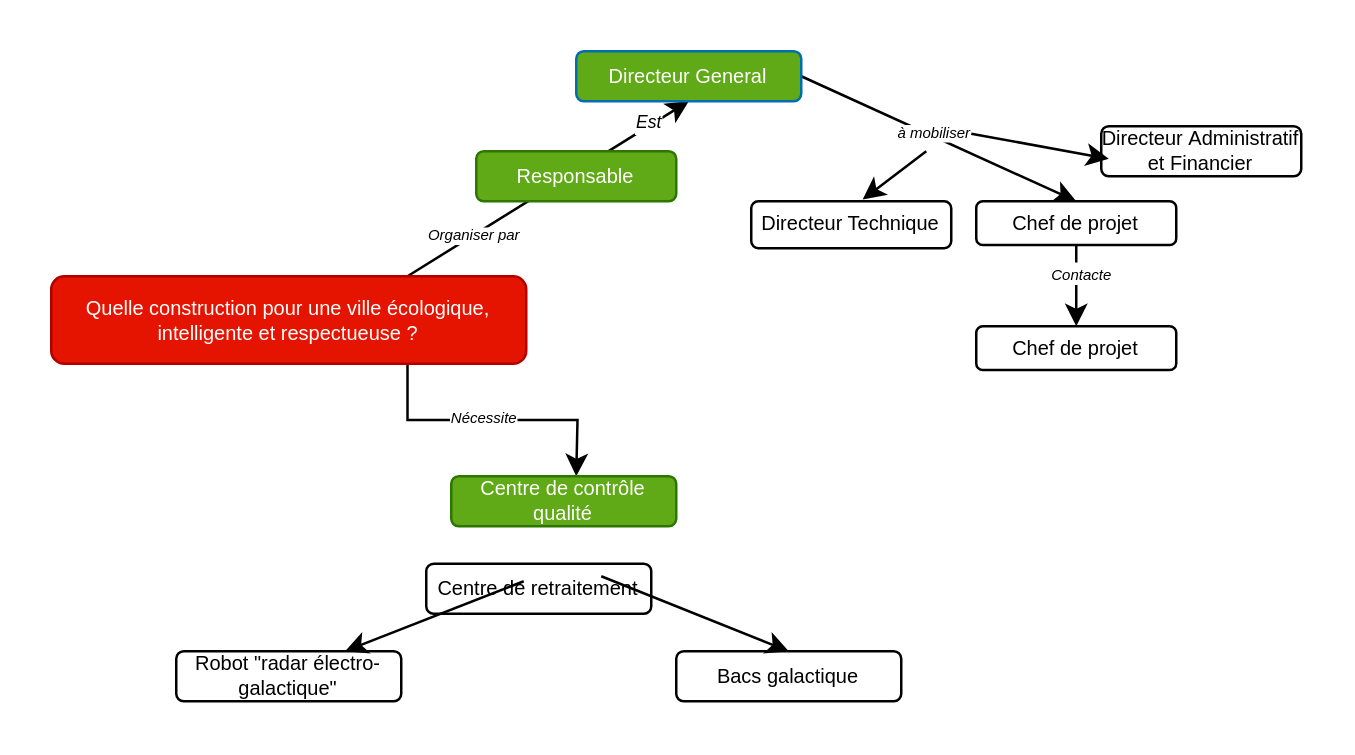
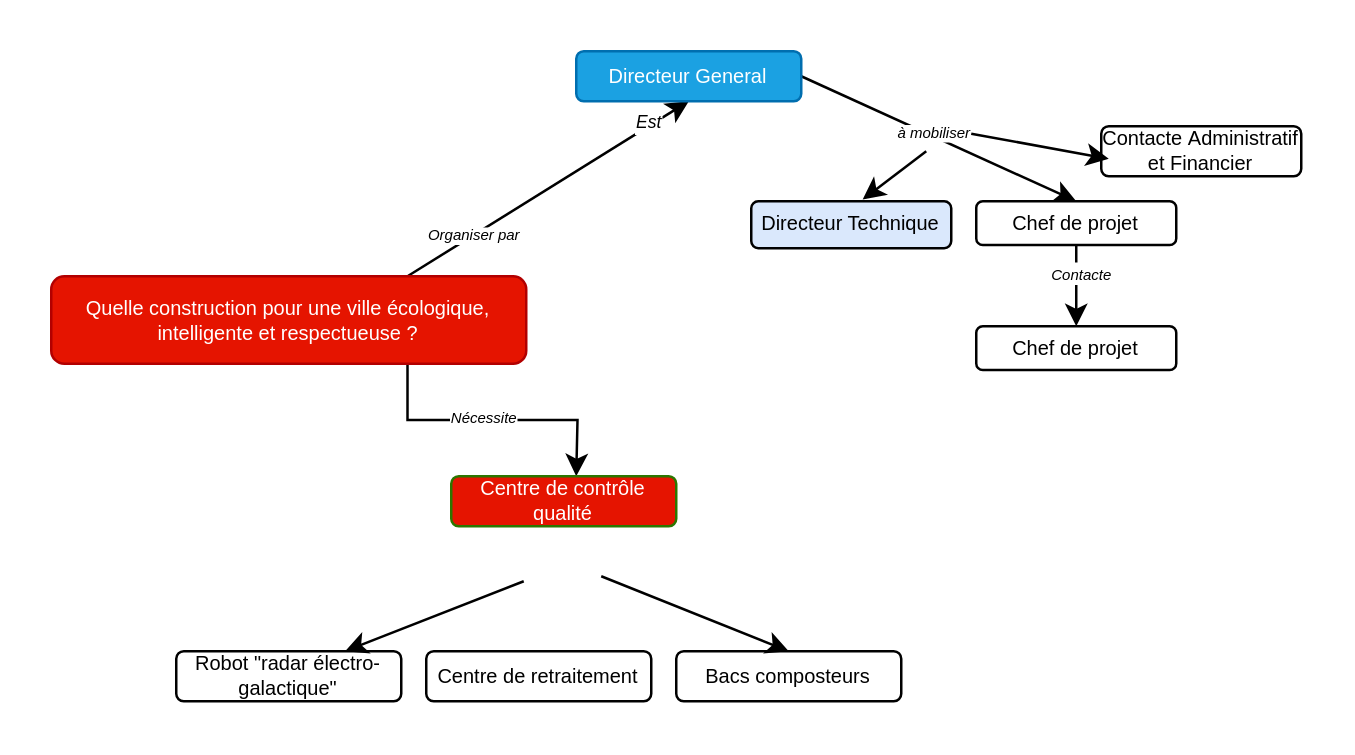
node "Directeur General": fillcolor #60a917 -> #1ba1e2
node "Directeur Administratif et Financier": label "Directeur Administratif et Financier" -> "Contacte Administratif et Financier"
node "Responsable": removed
node "Directeur Technique": fillcolor #ffffff -> #dae8fc
node "Centre de contrôle qualité": fillcolor #60a917 -> #e51400
node "Centre de retraitement": moved (539, 589) -> (539, 676)
node "Bacs galactique": label "Bacs galactique" -> "Bacs composteurs"
